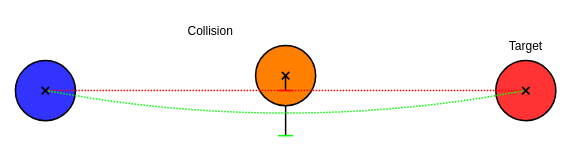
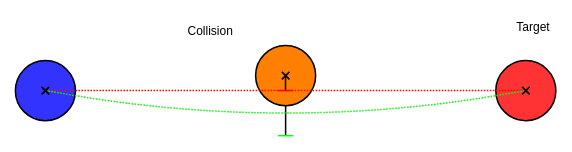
node "Target": moved (525, 45) -> (533, 27)
